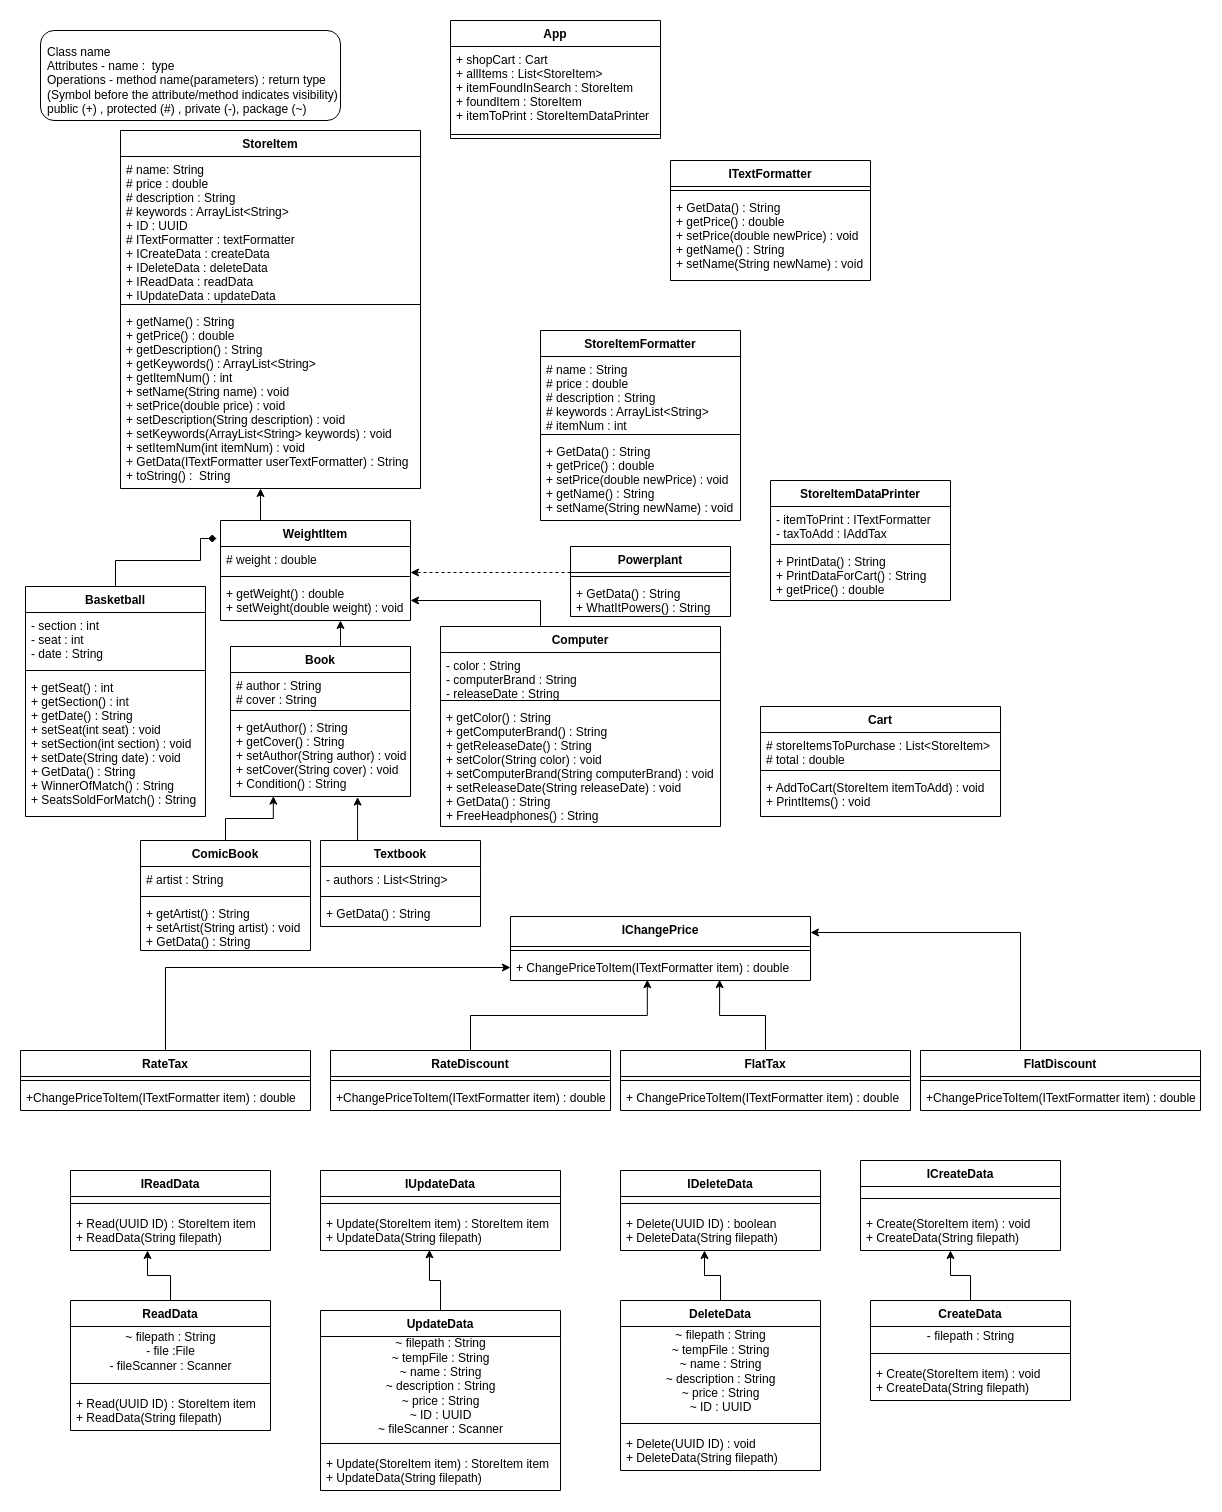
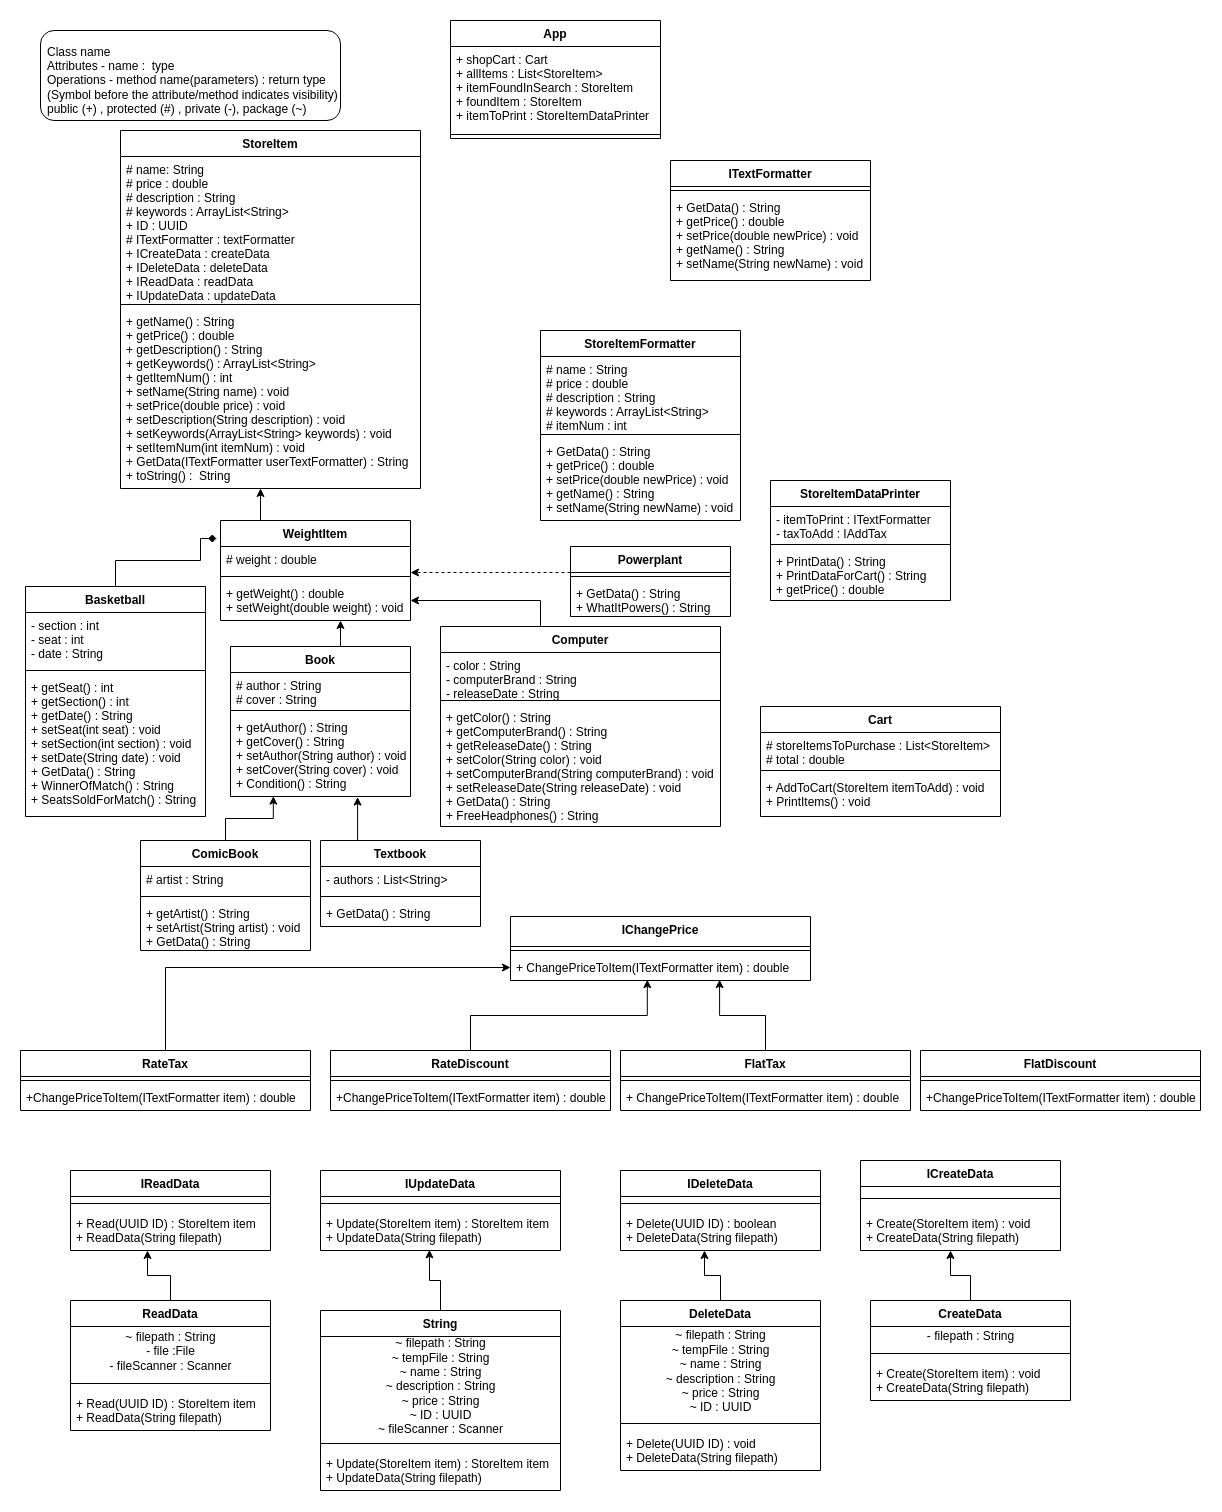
edge "FlatDiscount" -> "IChangePrice": removed
node "UpdateData": label "UpdateData" -> "String"
